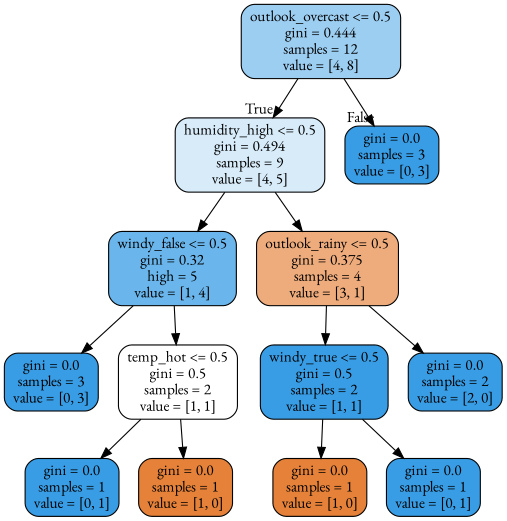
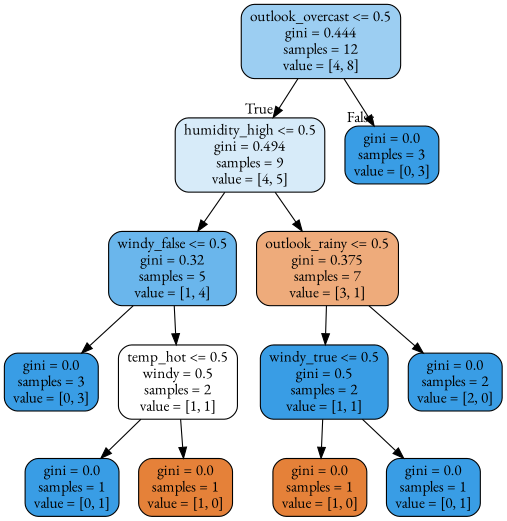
node "windy_false <= 0.5 gini = 0.32 high = 5 value = [1, 4]": label "windy_false <= 0.5 gini = 0.32 high = 5 value = [1, 4]" -> "windy_false <= 0.5 gini = 0.32 samples = 5 value = [1, 4]"
node "outlook_rainy <= 0.5 gini = 0.375 samples = 4 value = [3, 1]": label "outlook_rainy <= 0.5 gini = 0.375 samples = 4 value = [3, 1]" -> "outlook_rainy <= 0.5 gini = 0.375 samples = 7 value = [3, 1]"
node "temp_hot <= 0.5 gini = 0.5 samples = 2 value = [1, 1]": label "temp_hot <= 0.5 gini = 0.5 samples = 2 value = [1, 1]" -> "temp_hot <= 0.5 windy = 0.5 samples = 2 value = [1, 1]"
